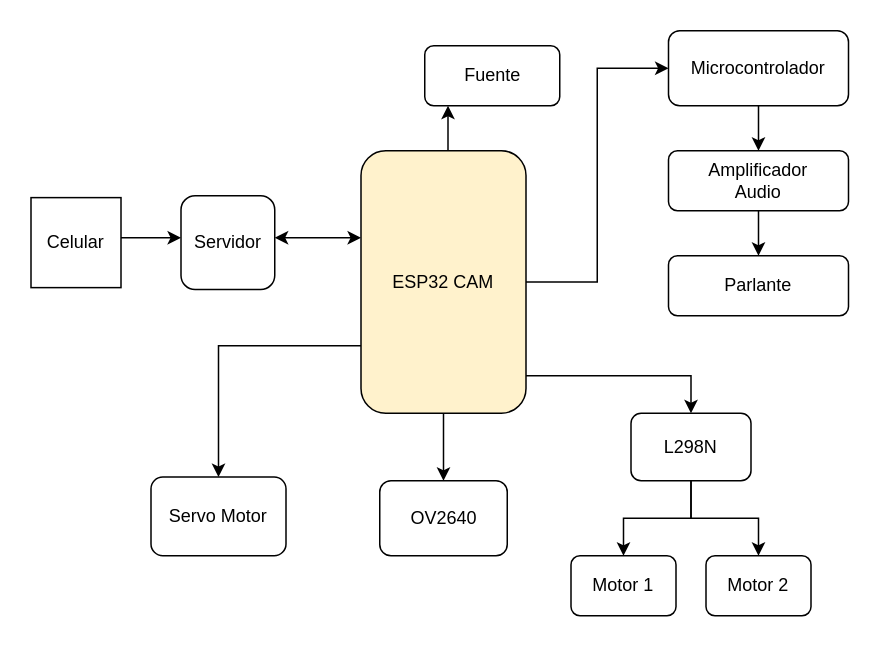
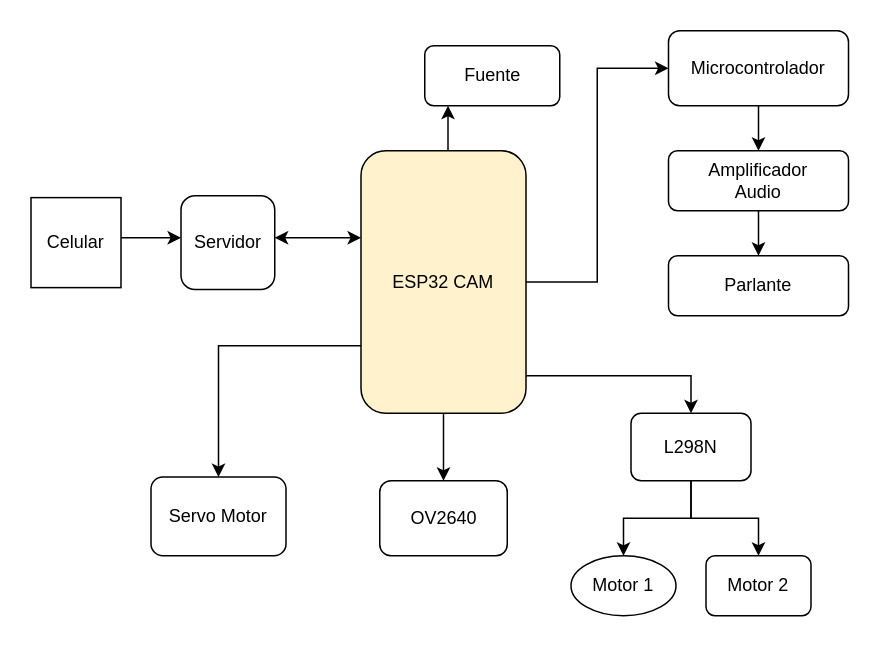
node "Motor 1": shape rounded rectangle -> ellipse
